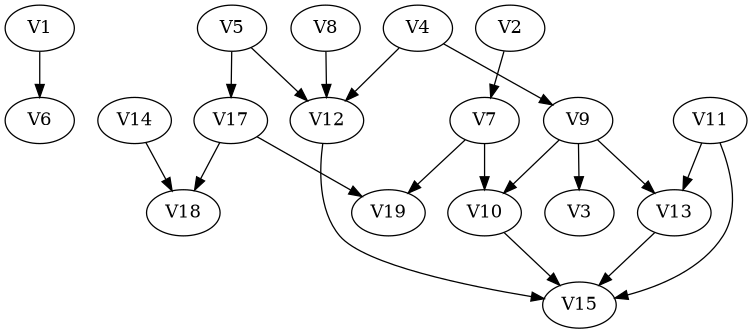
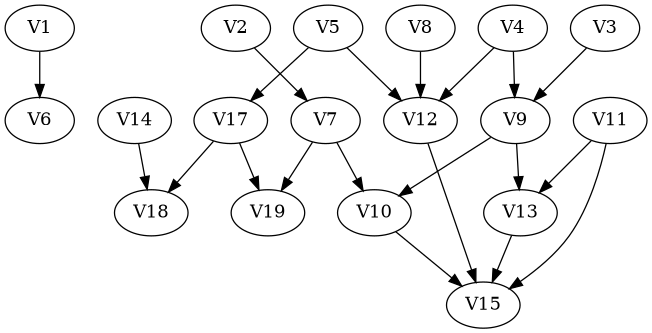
edge "V9" -> "V3": reversed
